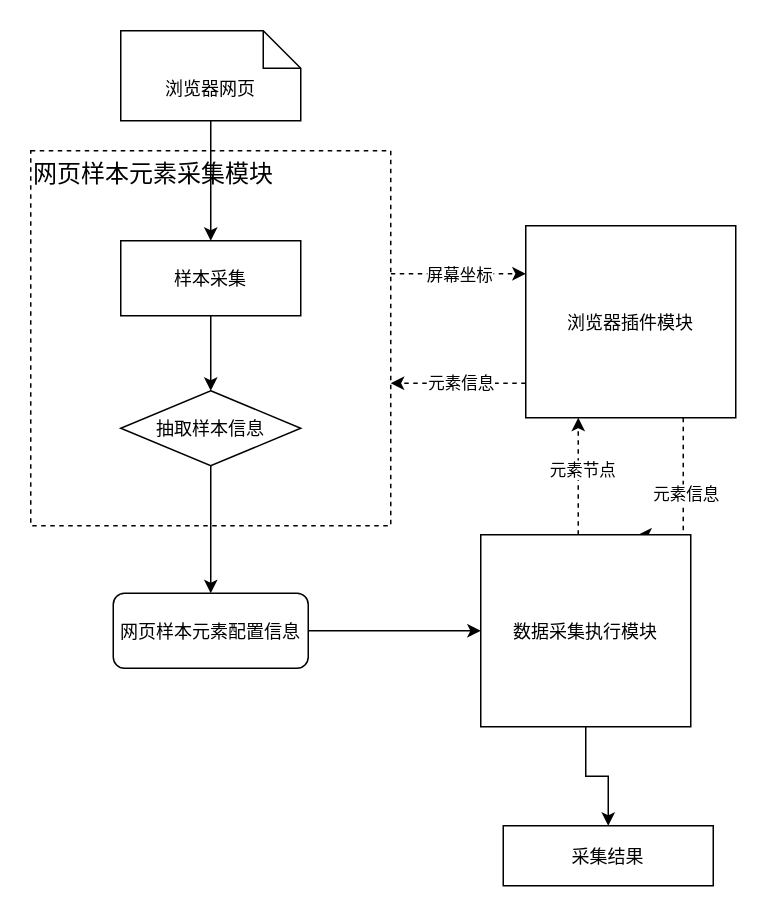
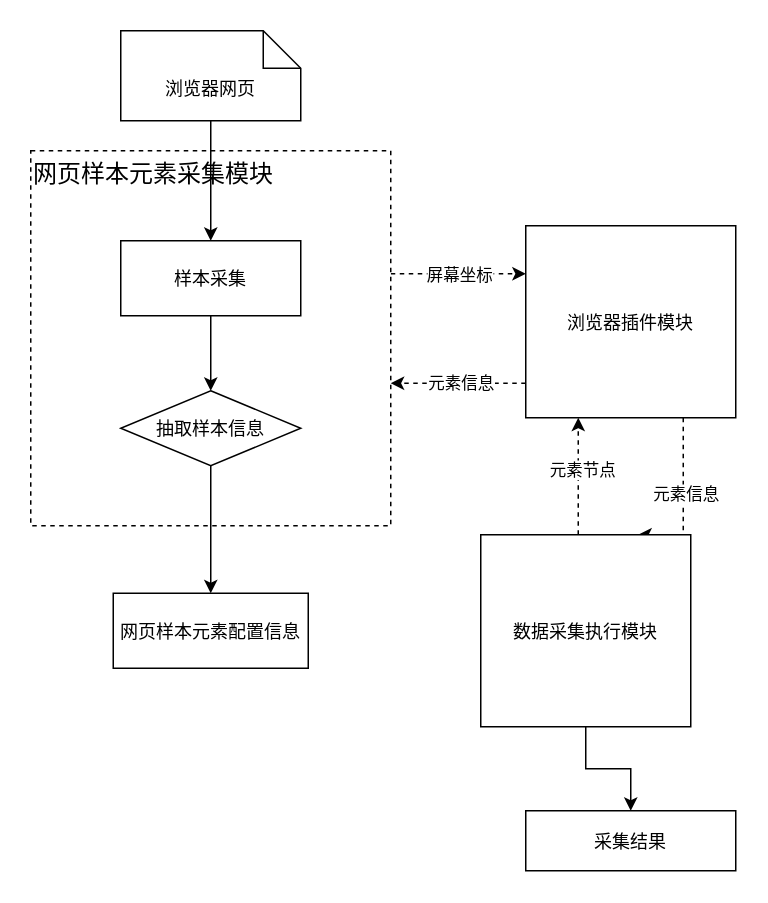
node "网页样本元素配置信息": shape rounded rectangle -> rectangle
edge "网页样本元素配置信息" -> "数据采集执行模块": removed
node "采集结果": moved (608, 856) -> (631, 841)
